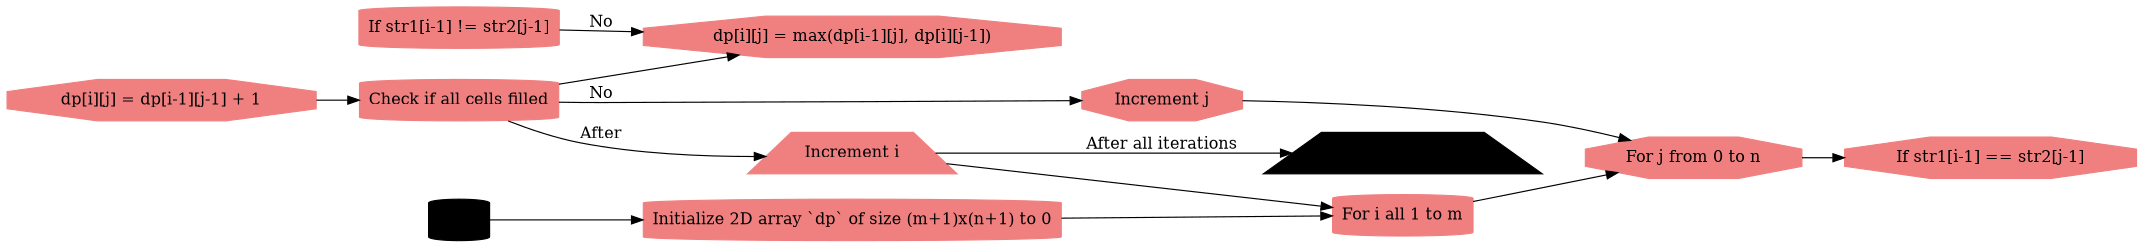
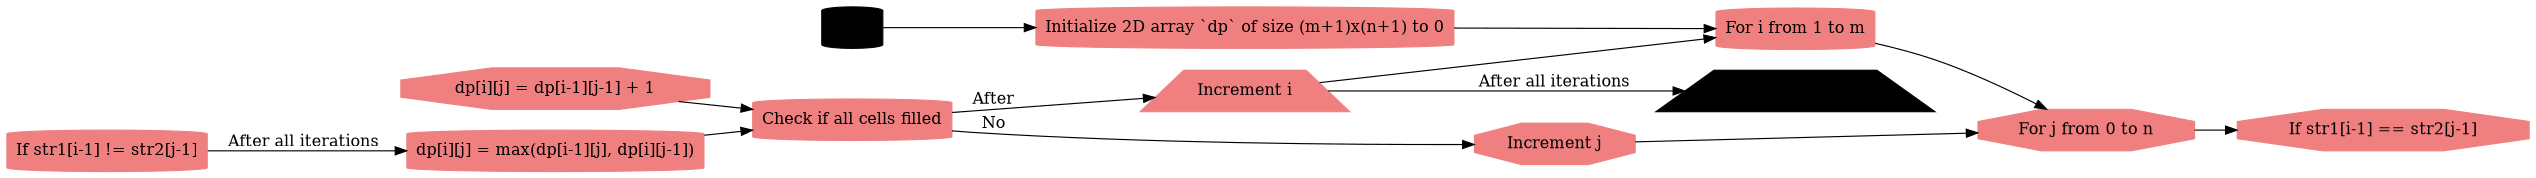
edge "If str1[i-1] != str2[j-1]" -> "dp[i][j] = max(dp[i-1][j], dp[i][j-1])": label "No" -> "After all iterations"
node "dp[i][j] = max(dp[i-1][j], dp[i][j-1])": shape octagon -> cylinder
edge "Check if all cells filled" -> "dp[i][j] = max(dp[i-1][j], dp[i][j-1])": reversed
node "For i all 1 to m": label "For i all 1 to m" -> "For i from 1 to m"
